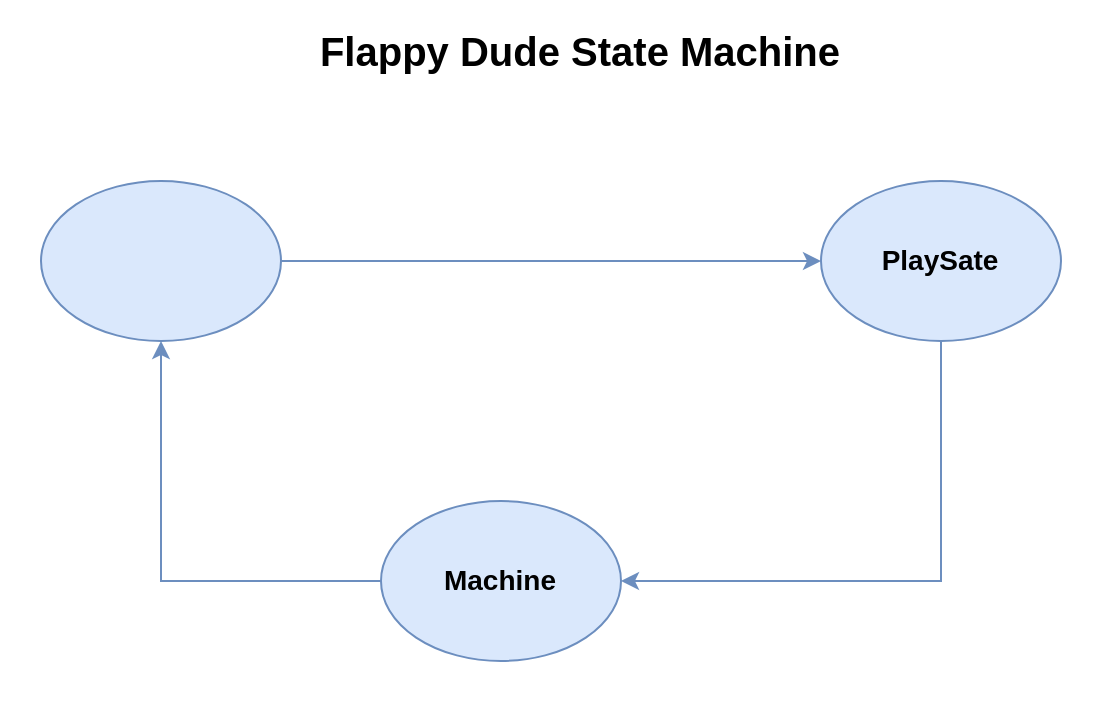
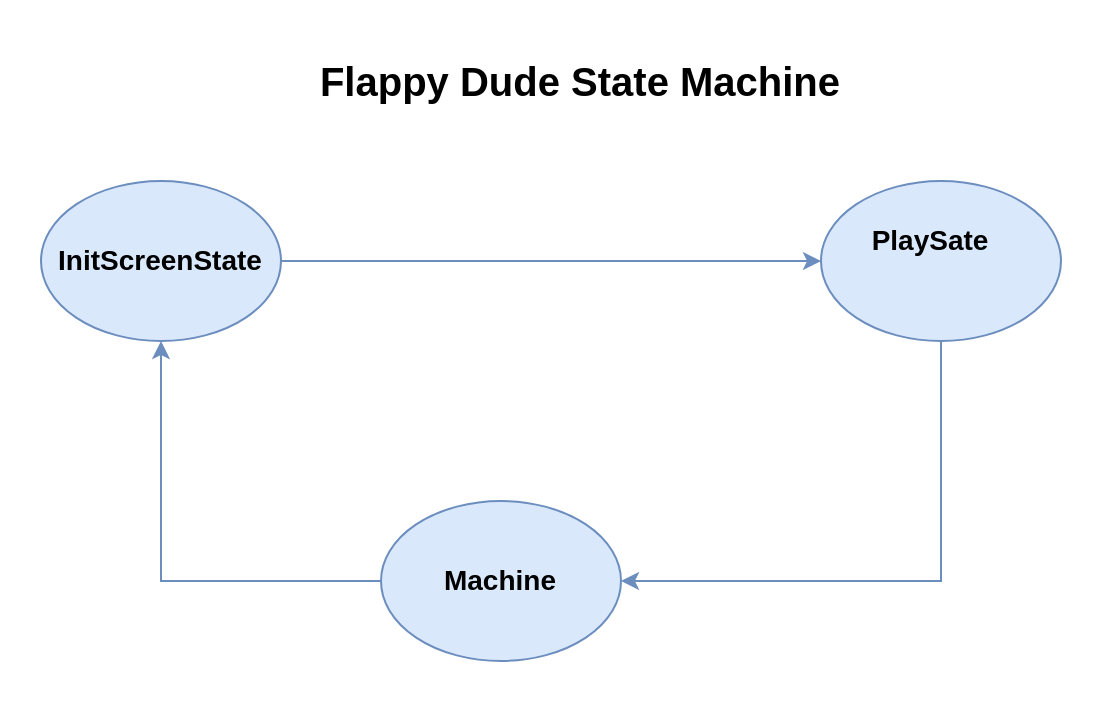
node "Flappy Dude State Machine": moved (581, 51) -> (581, 81)
node "InitScreenState": added
node "PlaySate": moved (941, 261) -> (931, 241)
